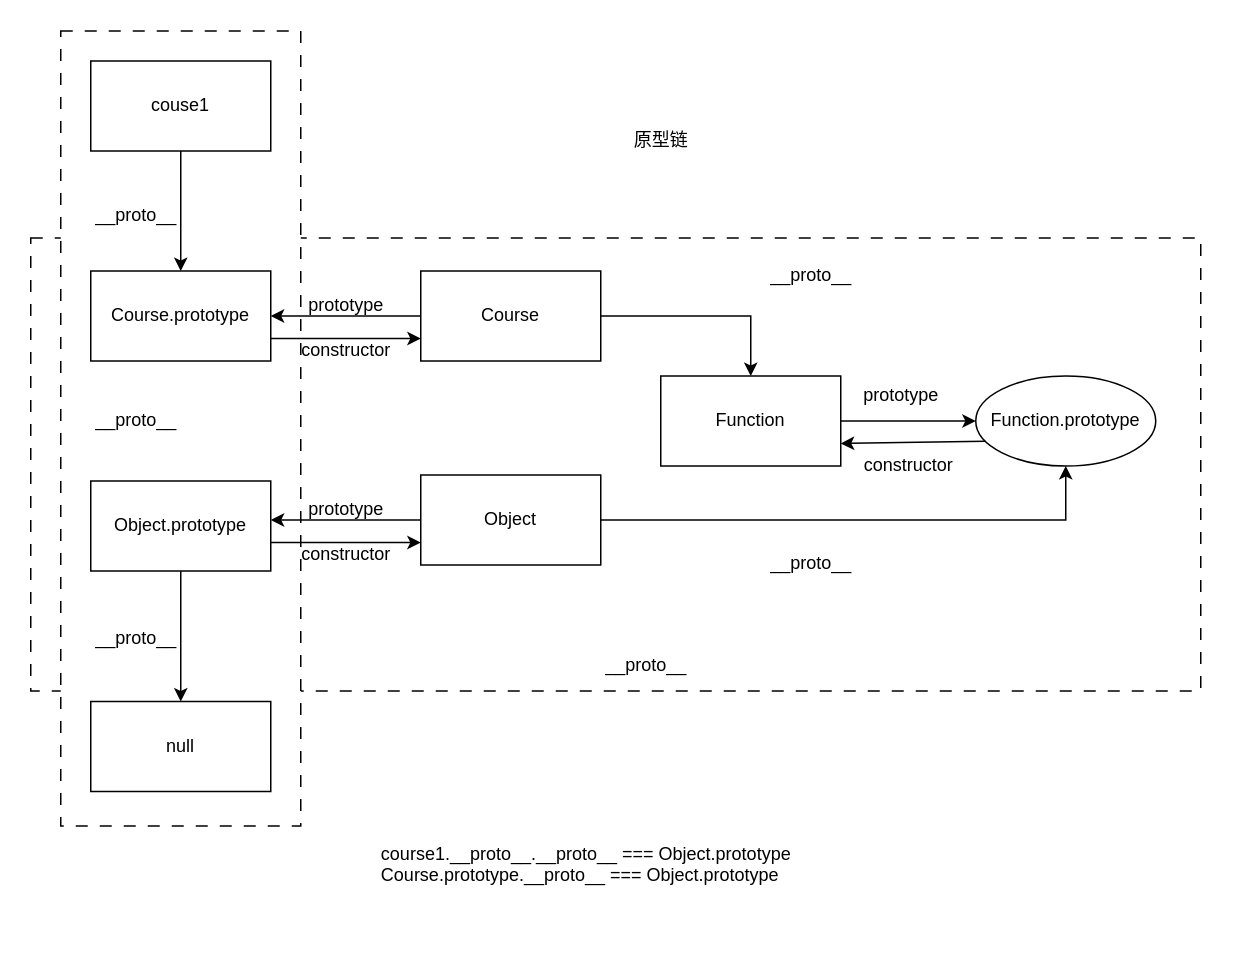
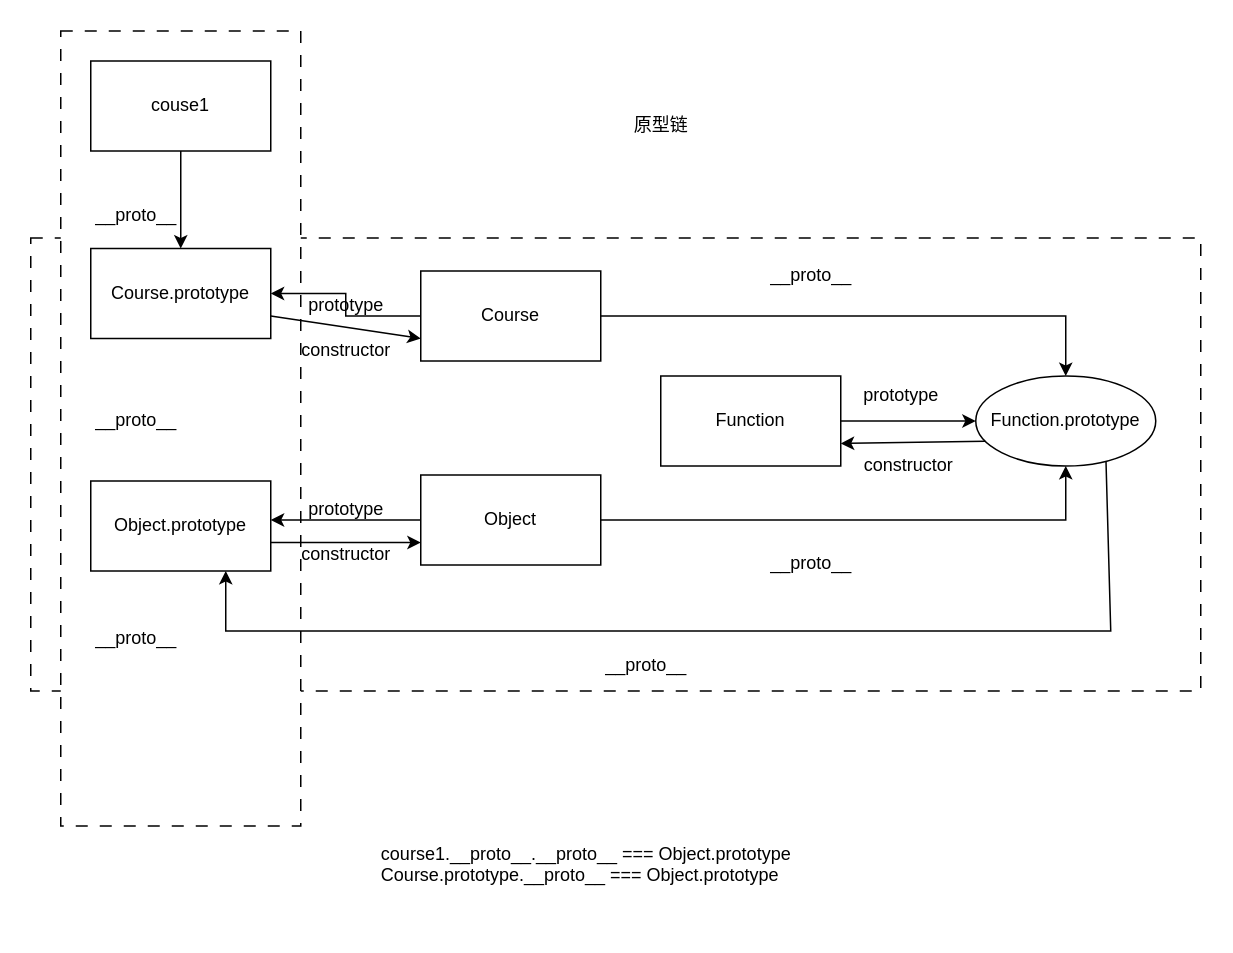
node "原型链": moved (661, 140) -> (661, 125)
node "Course.prototype": moved (181, 316) -> (181, 293)
edge "Course" -> "Function": now "Course" -> "Function.prototype"
edge "Object.prototype" -> "null": removed
edge "Function.prototype" -> "Object.prototype": added
node "null": removed
